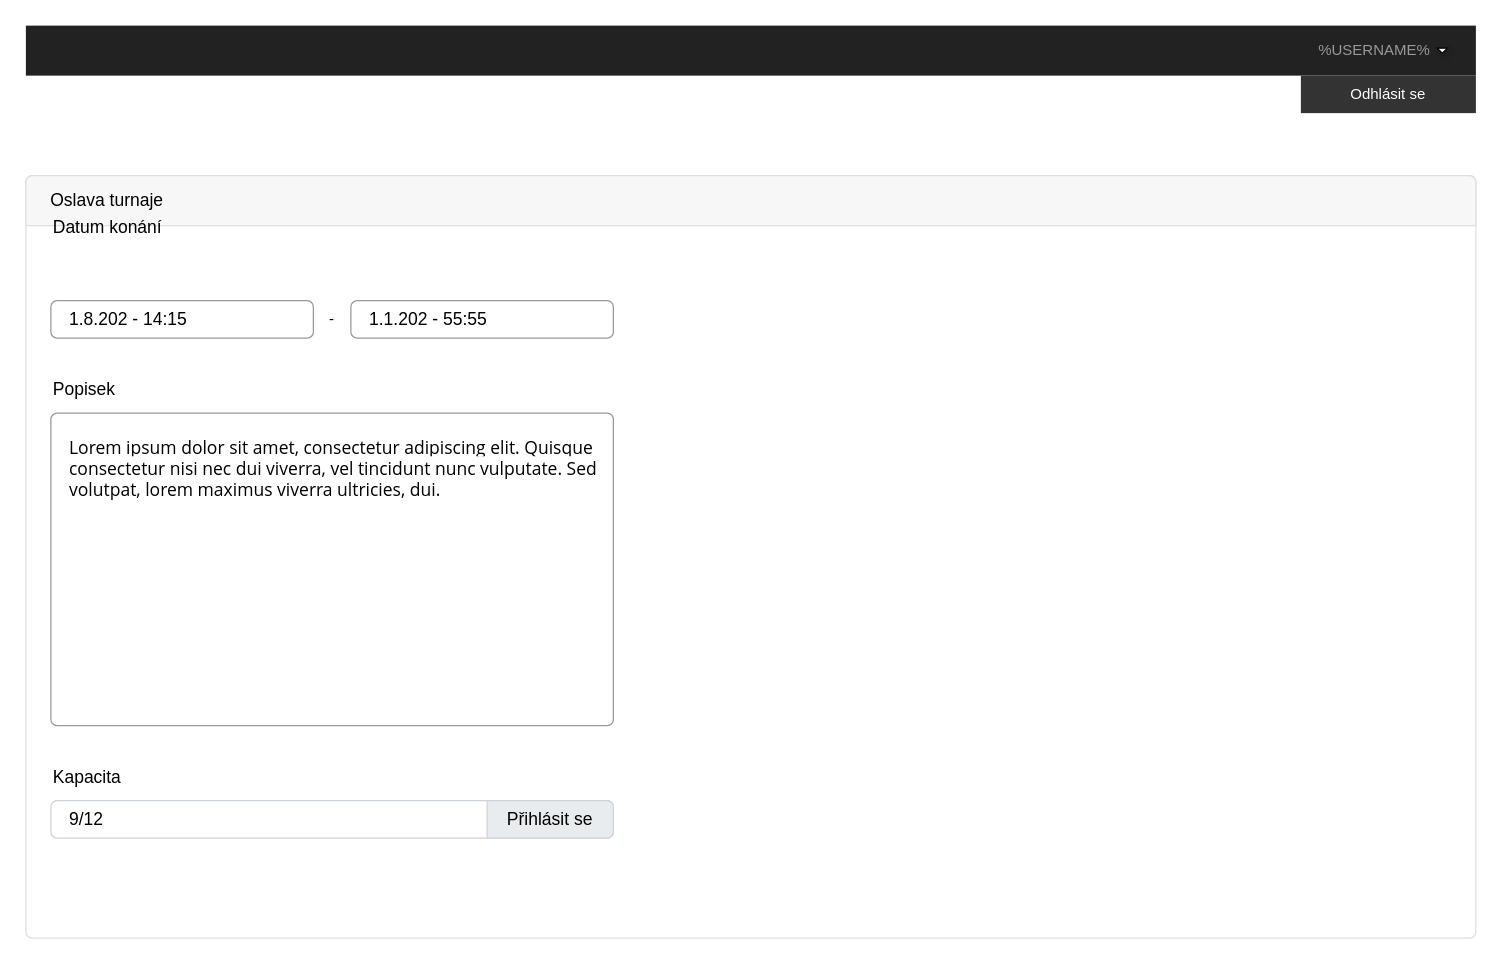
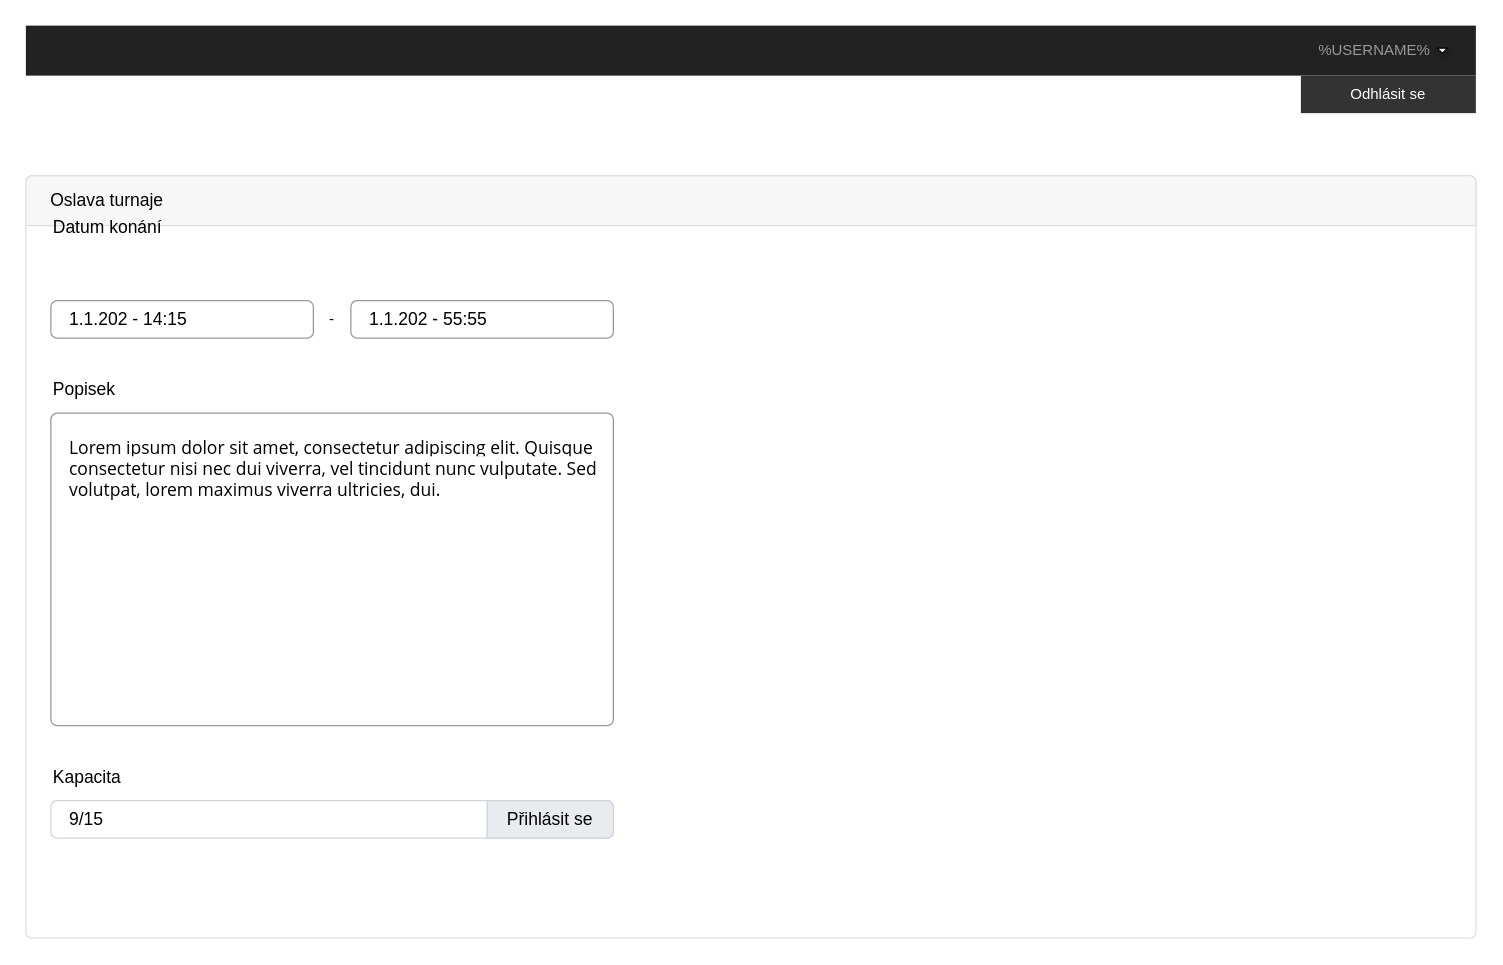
node "1.8.202 - 14:15": label "1.8.202 - 14:15" -> "1.1.202 - 14:15"
node "9/12": label "9/12" -> "9/15"
